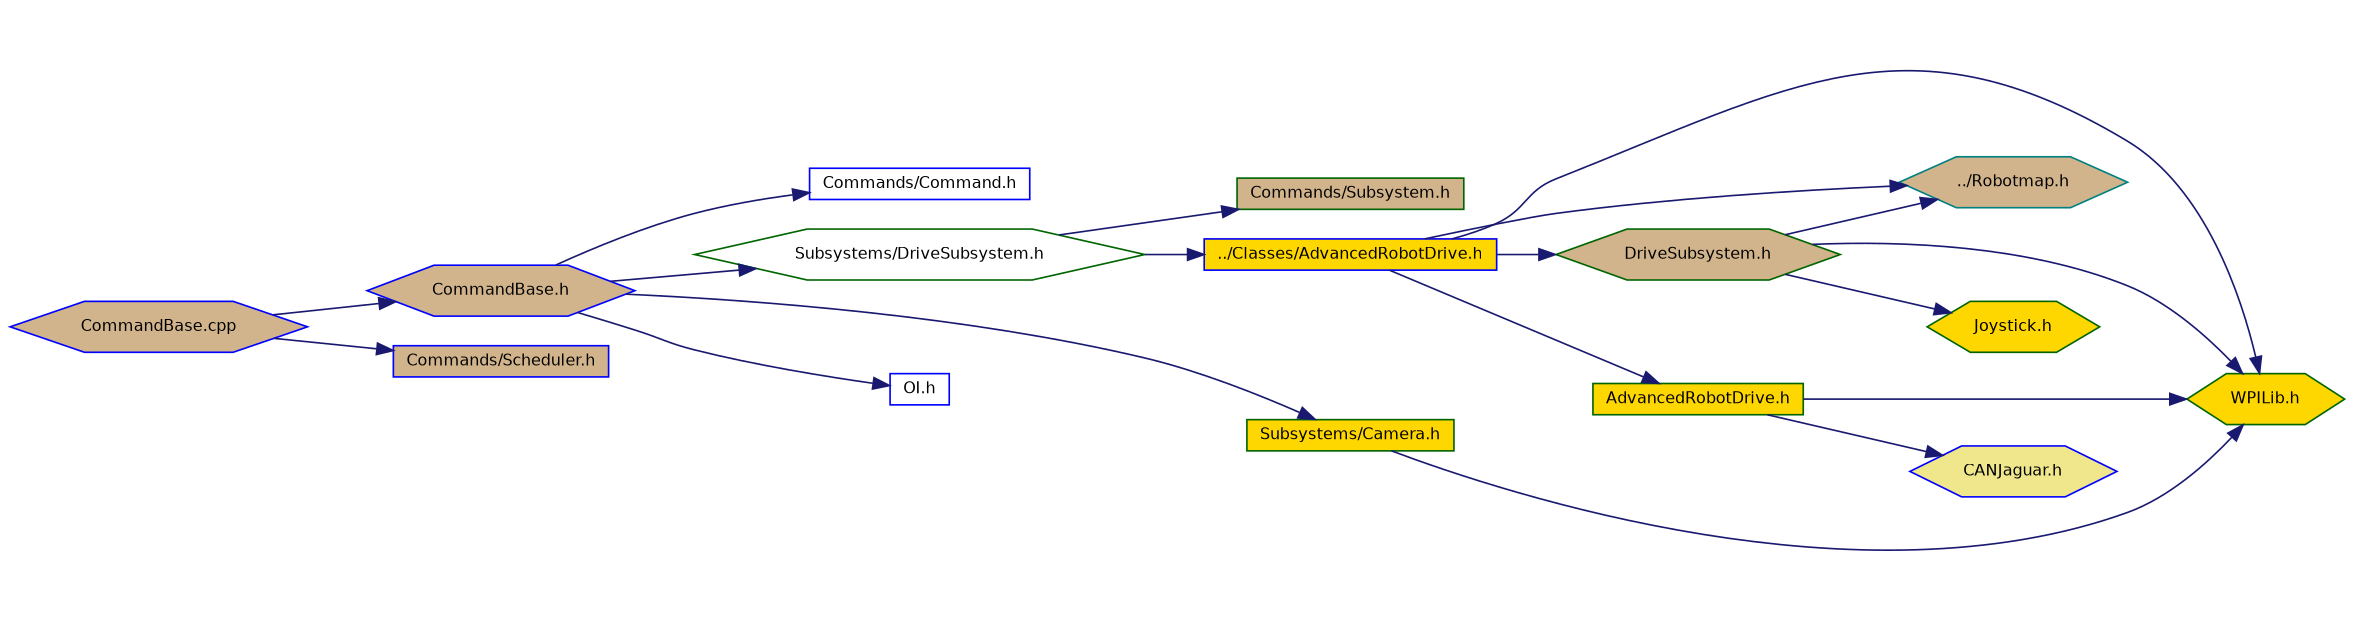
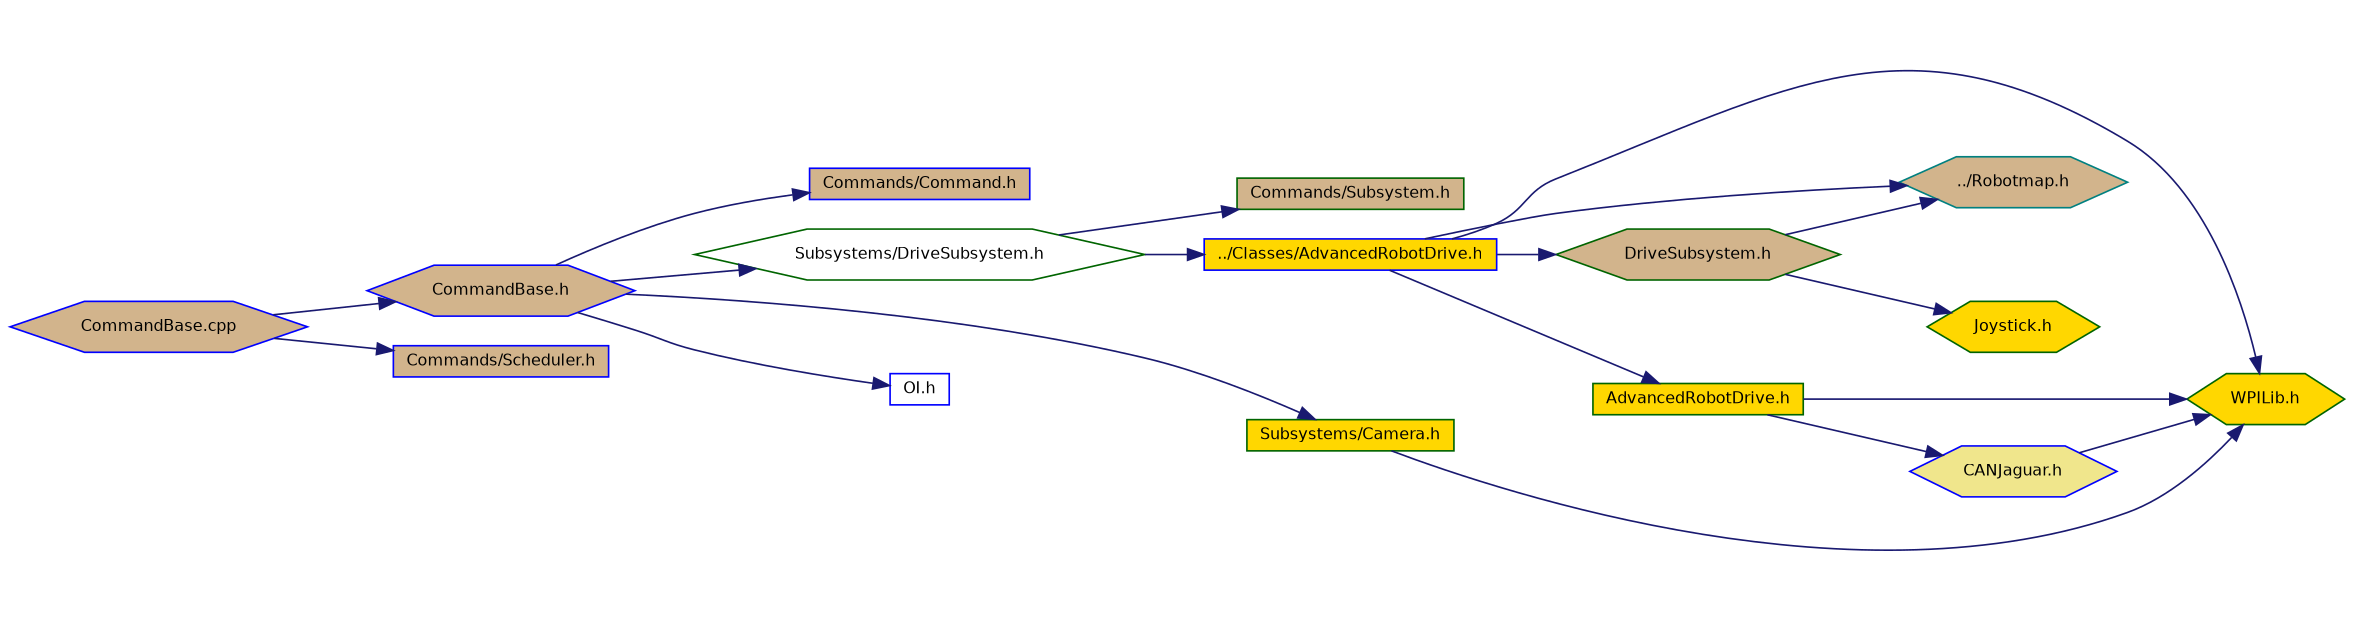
node "Commands/Command.h": fillcolor white -> tan
edge "DriveSubsystem.h" -> "WPILib.h": now "CANJaguar.h" -> "WPILib.h"
